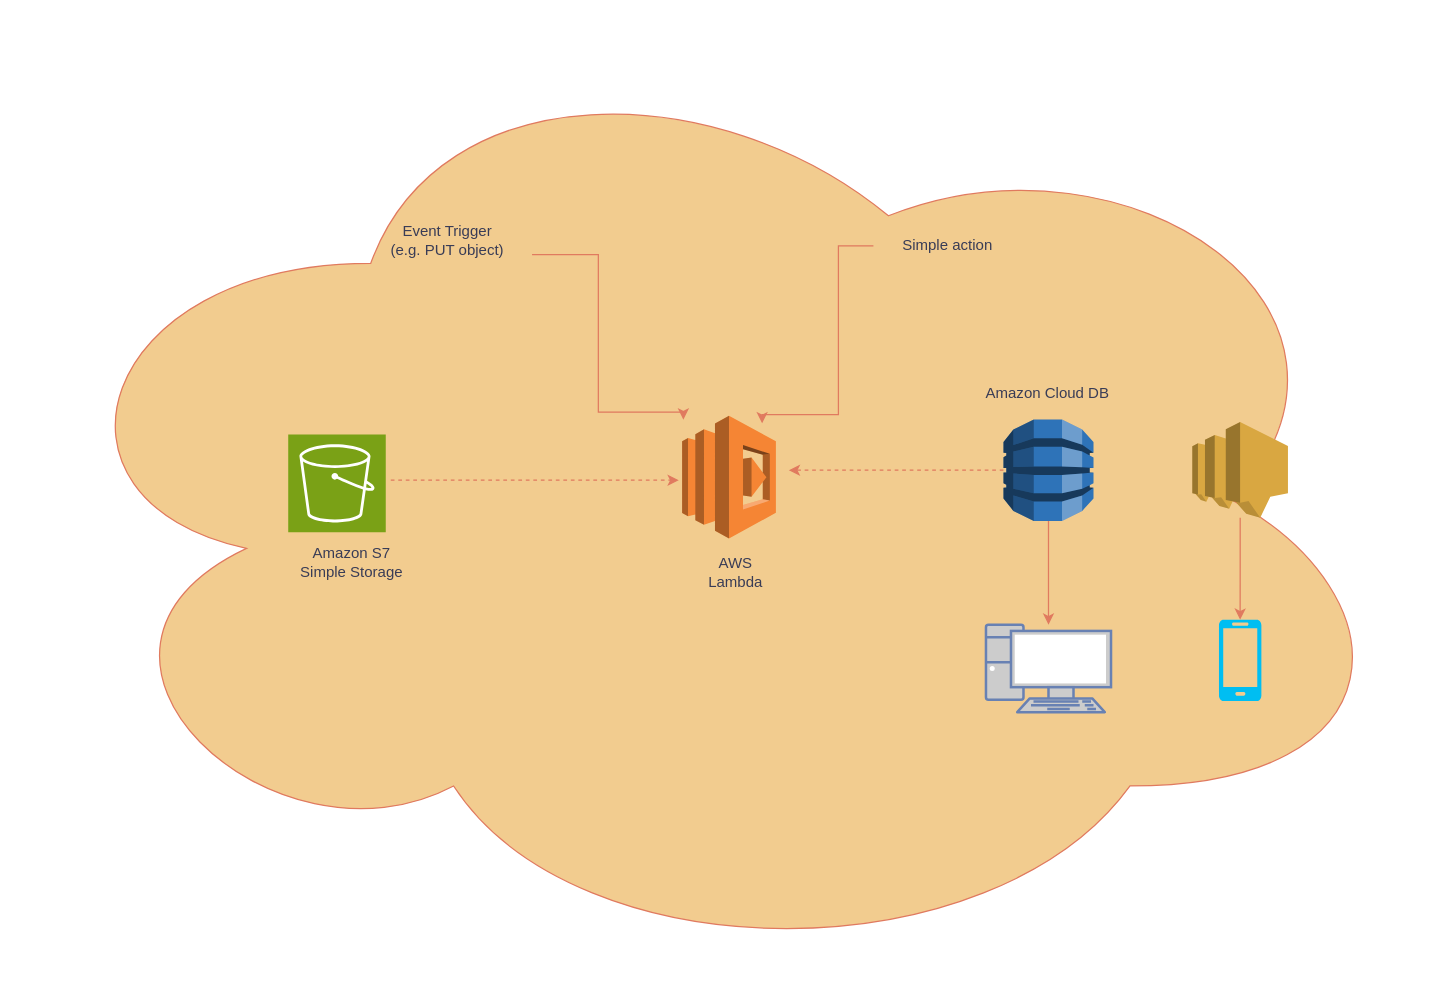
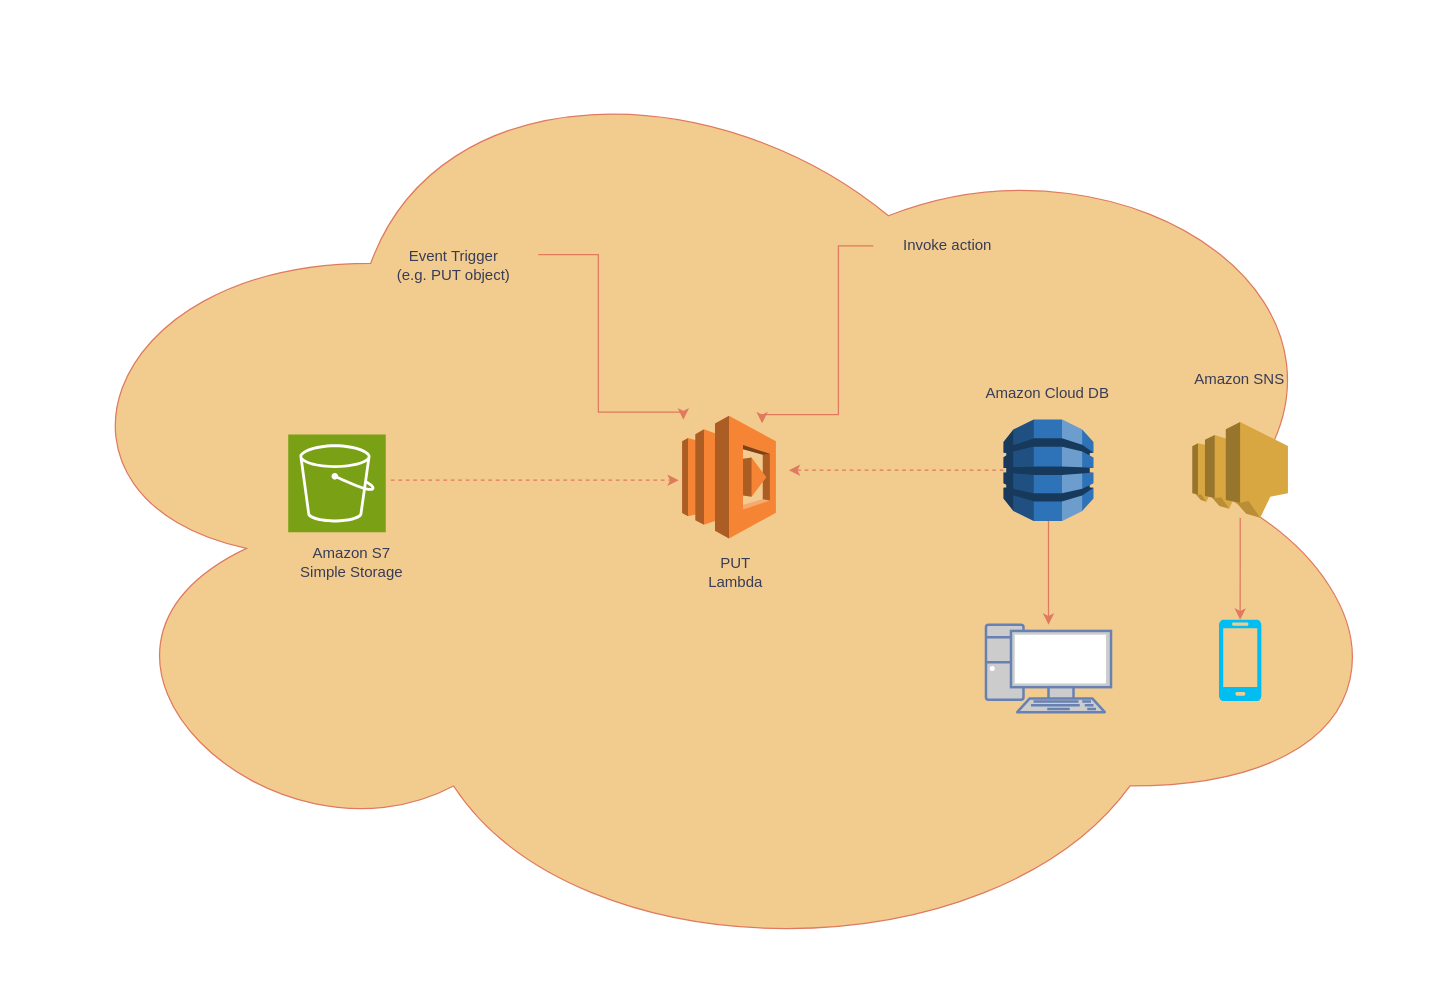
node "Event Trigger (e.g. PUT object)": moved (448, 241) -> (454, 266)
node "Simple action": label "Simple action" -> "Invoke action"
node "Amazon SNS": added
node "AWS Lambda": label "AWS Lambda" -> "PUT Lambda"
